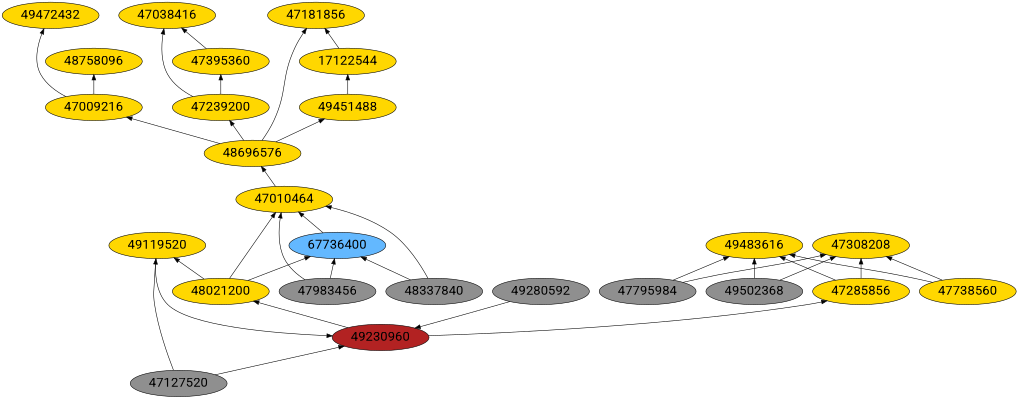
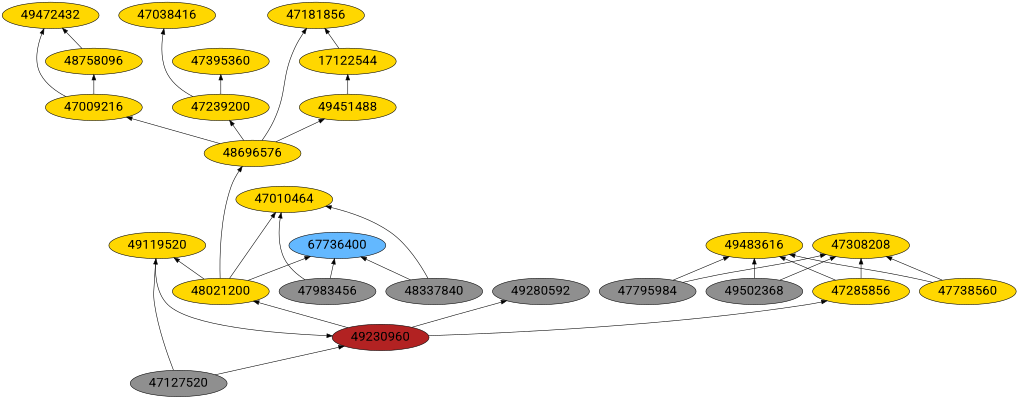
edge "48758096" -> "49472432": added
edge "47395360" -> "47038416": removed
edge "47010464" -> "48696576": now "48021200" -> "48696576"
edge "67736400" -> "47010464": removed
edge "49280592" -> "49230960": reversed
